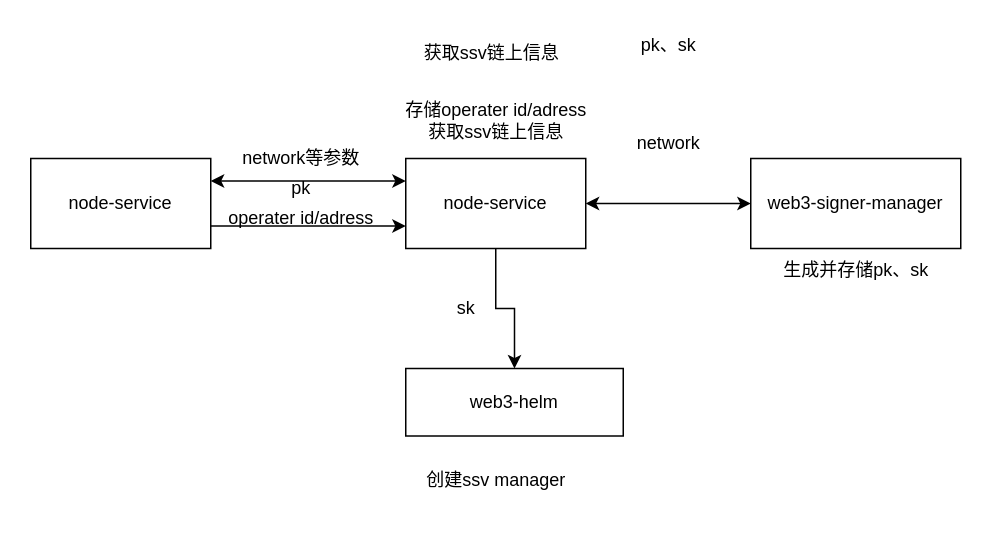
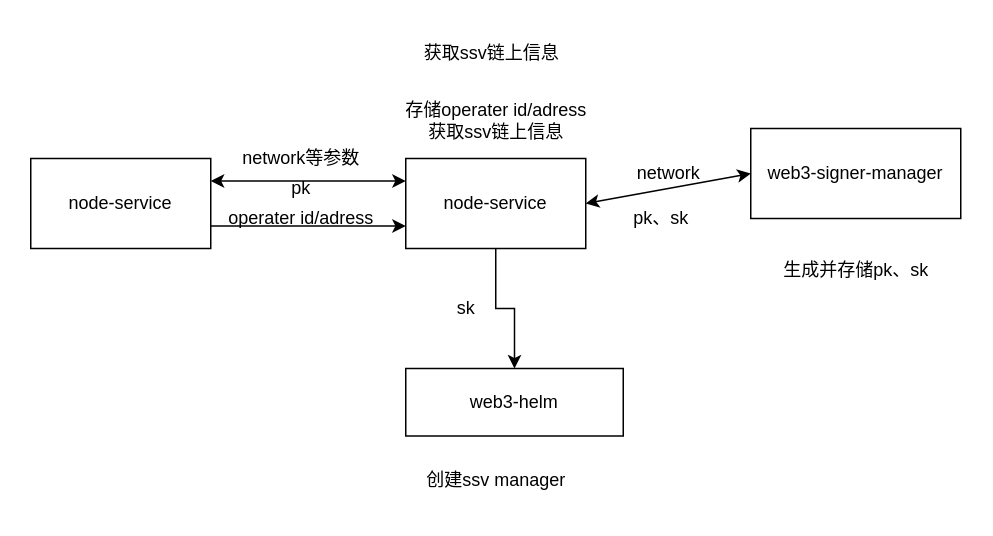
node "pk、sk": moved (668, 46) -> (661, 218)
node "network": moved (668, 143) -> (668, 173)
node "web3-signer-manager": moved (856, 203) -> (856, 173)
